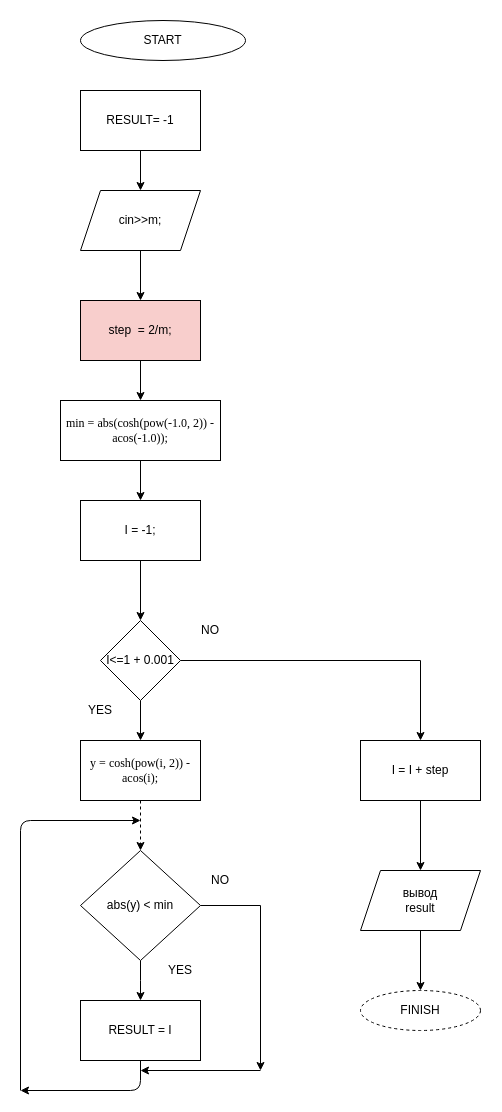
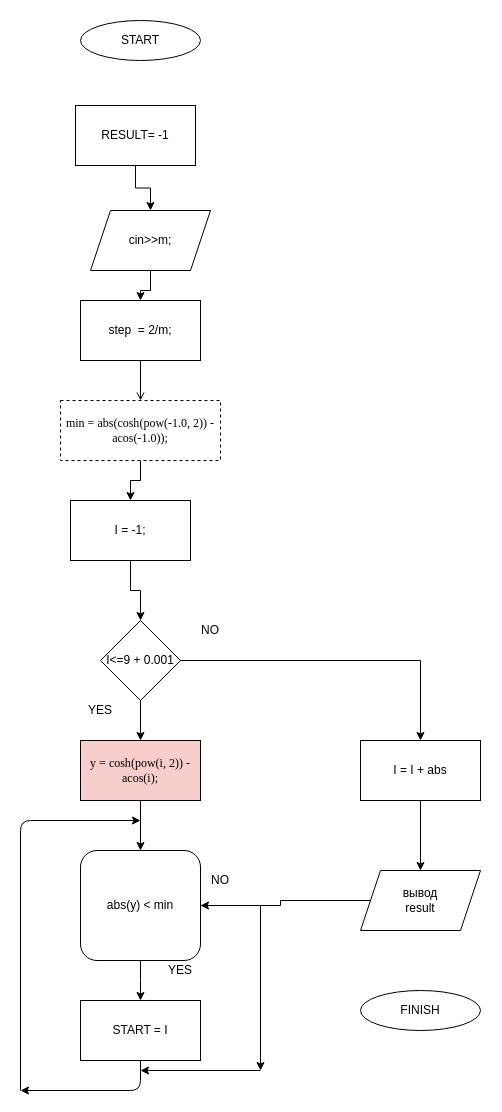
node "START": size 165x40 -> 120x40
node "RESULT= -1": moved (141, 121) -> (136, 136)
node "cin>>m;": moved (141, 221) -> (151, 241)
node "step = 2/m;": fillcolor #f8cecc -> #ffffff
edge "step = 2/m;" -> "min = abs(cosh(pow(-1.0, 2)) - acos(-1.0));": arrowhead classic -> open
node "min = abs(cosh(pow(-1.0, 2)) - acos(-1.0));": style solid -> dashed
node "I = -1;": moved (141, 531) -> (131, 531)
node "I<=1 + 0.001": label "I<=1 + 0.001" -> "I<=9 + 0.001"
node "y = cosh(pow(i, 2)) - acos(i);": fillcolor #ffffff -> #f8cecc
node "I = I + step": label "I = I + step" -> "I = I + abs"
edge "y = cosh(pow(i, 2)) - acos(i);" -> "abs(y) < min": style dashed -> solid
node "abs(y) < min": shape diamond -> rounded rectangle
edge "вывод result" -> "FINISH": now "вывод result" -> "abs(y) < min"
node "FINISH": style dashed -> solid
node "RESULT = I": label "RESULT = I" -> "START = I"
